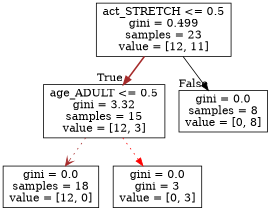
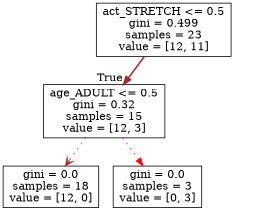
node "age_ADULT <= 0.5 gini = 3.32 samples = 15 value = [12, 3]": label "age_ADULT <= 0.5 gini = 3.32 samples = 15 value = [12, 3]" -> "age_ADULT <= 0.5 gini = 0.32 samples = 15 value = [12, 3]"
node "gini = 0.0 samples = 8 value = [0, 8]": removed
node "gini = 0.0 gini = 3 value = [0, 3]": label "gini = 0.0 gini = 3 value = [0, 3]" -> "gini = 0.0 samples = 3 value = [0, 3]"
